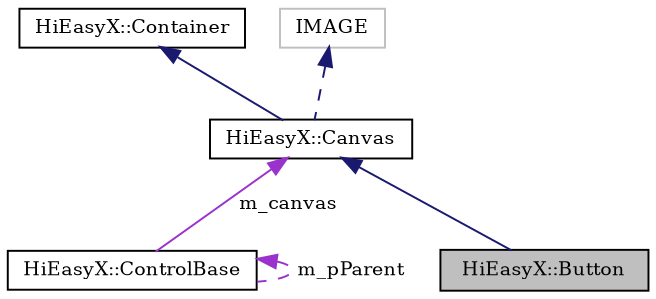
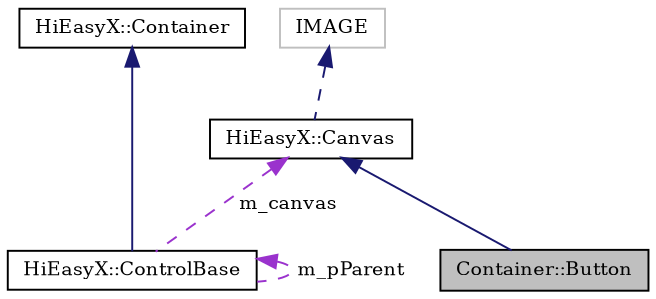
edge "HiEasyX::Canvas" -> "HiEasyX::Container": now "HiEasyX::ControlBase" -> "HiEasyX::Container"
edge "HiEasyX::ControlBase" -> "HiEasyX::Canvas": style solid -> dashed
node "HiEasyX::Button": label "HiEasyX::Button" -> "Container::Button"
